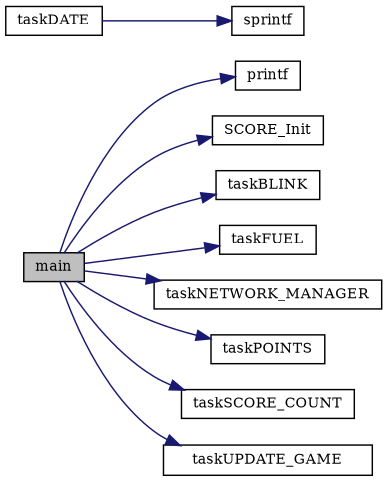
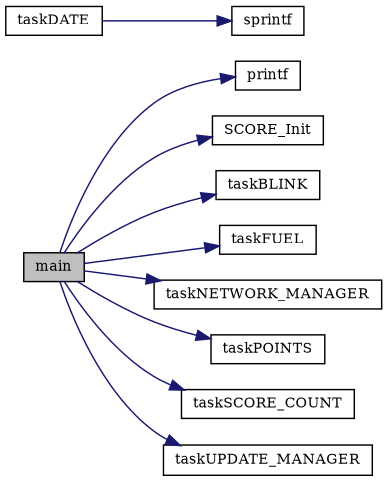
node "taskUPDATE_GAME": label "taskUPDATE_GAME" -> "taskUPDATE_MANAGER"
